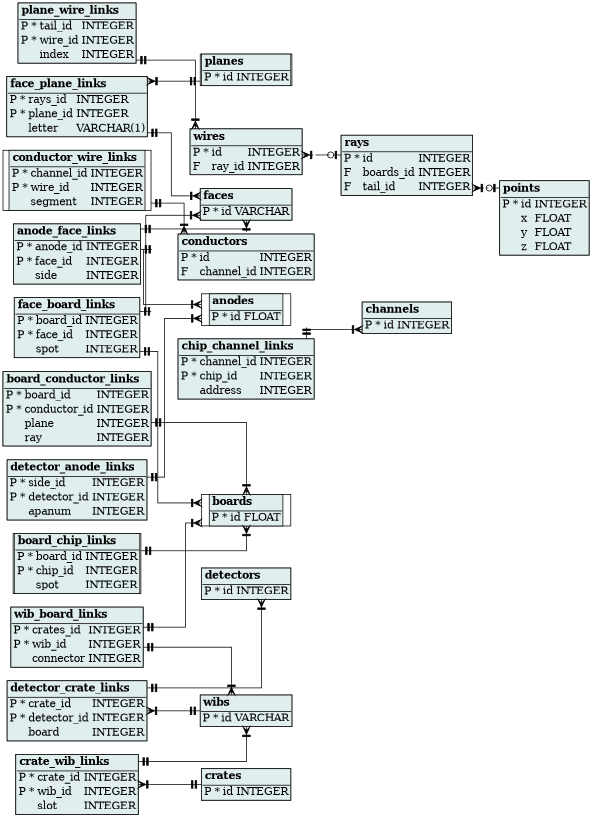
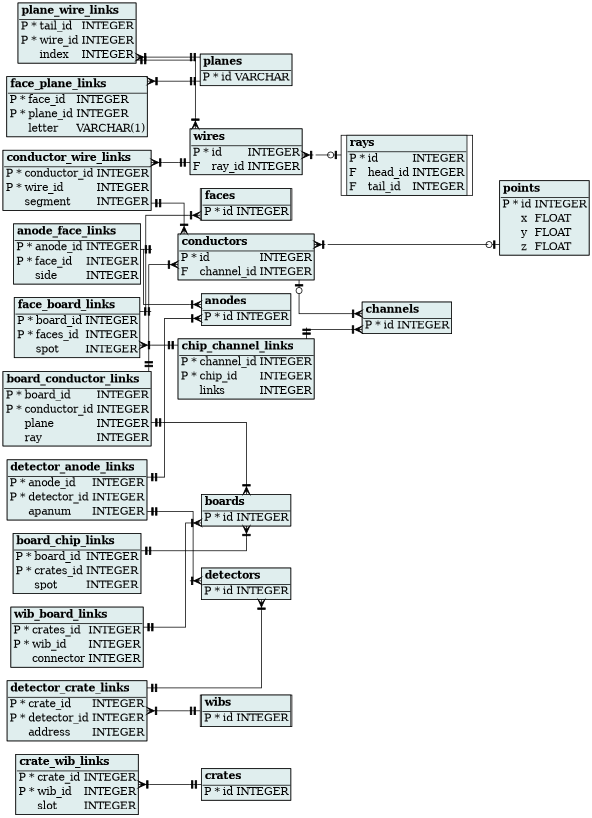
edge "plane_wire_links" -- "planes": added
node "planes": text "INTEGER" -> "VARCHAR"
node "face_plane_links": text "rays_id" -> "face_id"
edge "wires" -- "conductor_wire_links": added
edge "face_plane_links" -- "faces": removed
node "rays": text "boards_id" -> "head_id"
node "conductor_wire_links": text "channel_id" -> "conductor_id"
edge "rays" -- "points": now "conductors" -- "points"
node "faces": text "VARCHAR" -> "INTEGER"
edge "faces" -- "anode_face_links": removed
edge "conductors" -- "channels": added
node "anodes": text "FLOAT" -> "INTEGER"
edge "conductors" -- "board_conductor_links": added
node "face_board_links": text "face_id" -> "faces_id"
node "chip_channel_links": text "address" -> "links"
edge "face_board_links" -- "boards": now "face_board_links" -- "chip_channel_links"
node "detector_anode_links": text "side_id" -> "anode_id"
node "boards": text "FLOAT" -> "INTEGER"
edge "detector_anode_links" -- "detectors": added
node "board_chip_links": text "chip_id" -> "crates_id"
edge "wib_board_links" -- "wibs": removed
node "wibs": text "VARCHAR" -> "INTEGER"
node "detector_crate_links": text "board" -> "address"
edge "wibs" -- "crate_wib_links": removed
